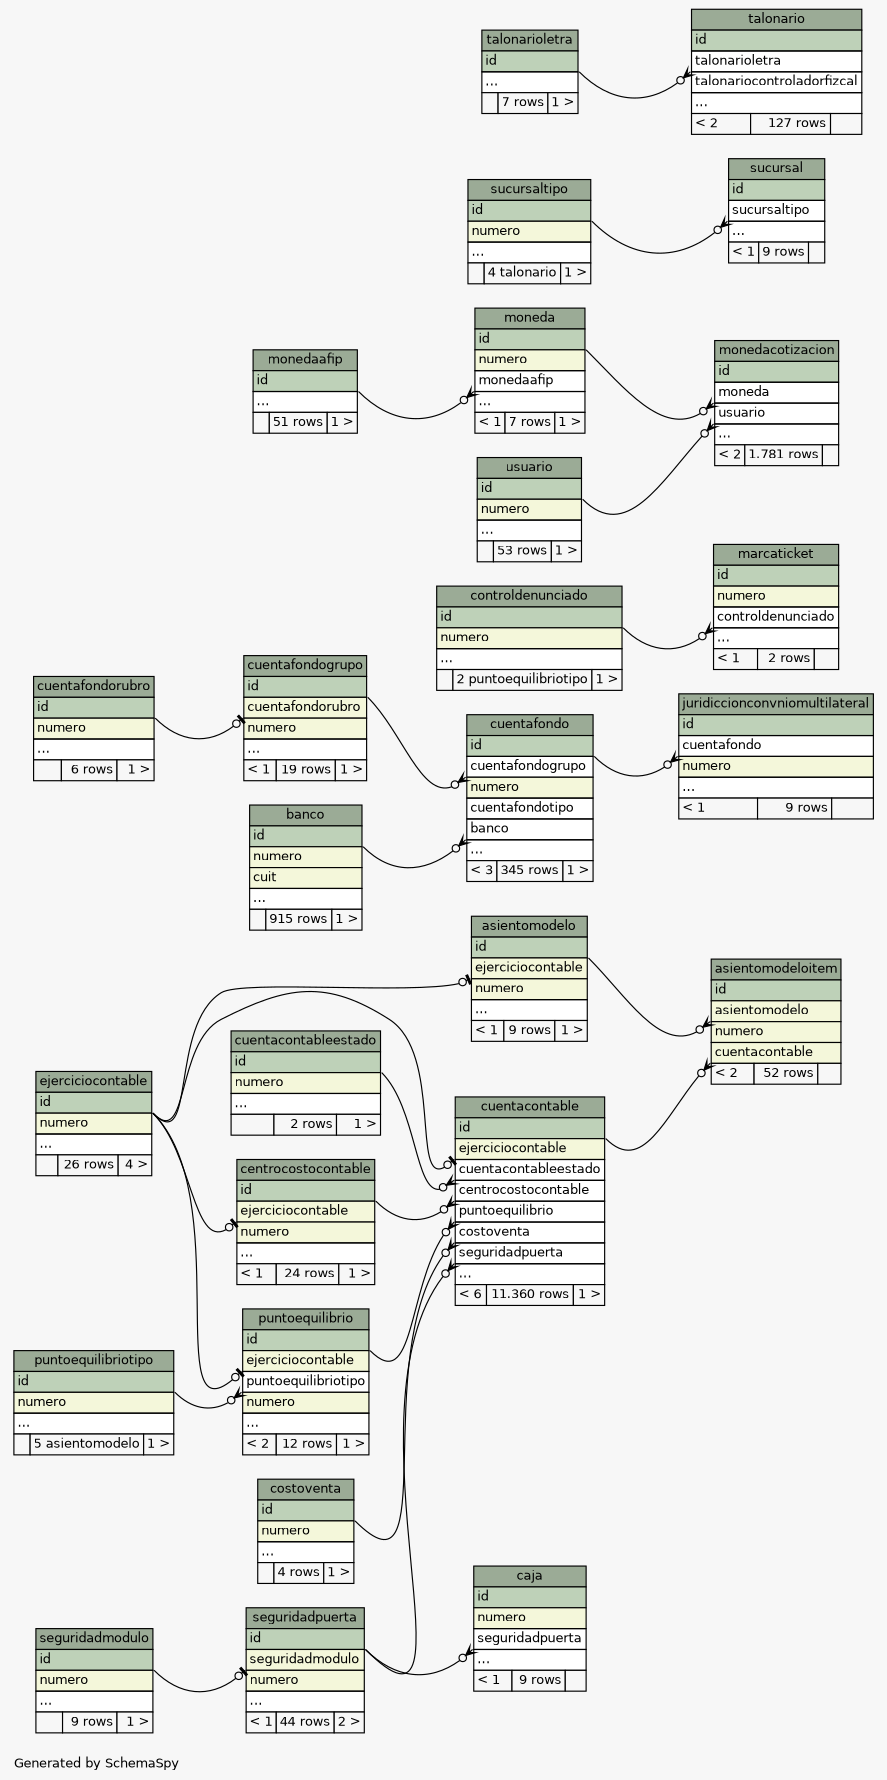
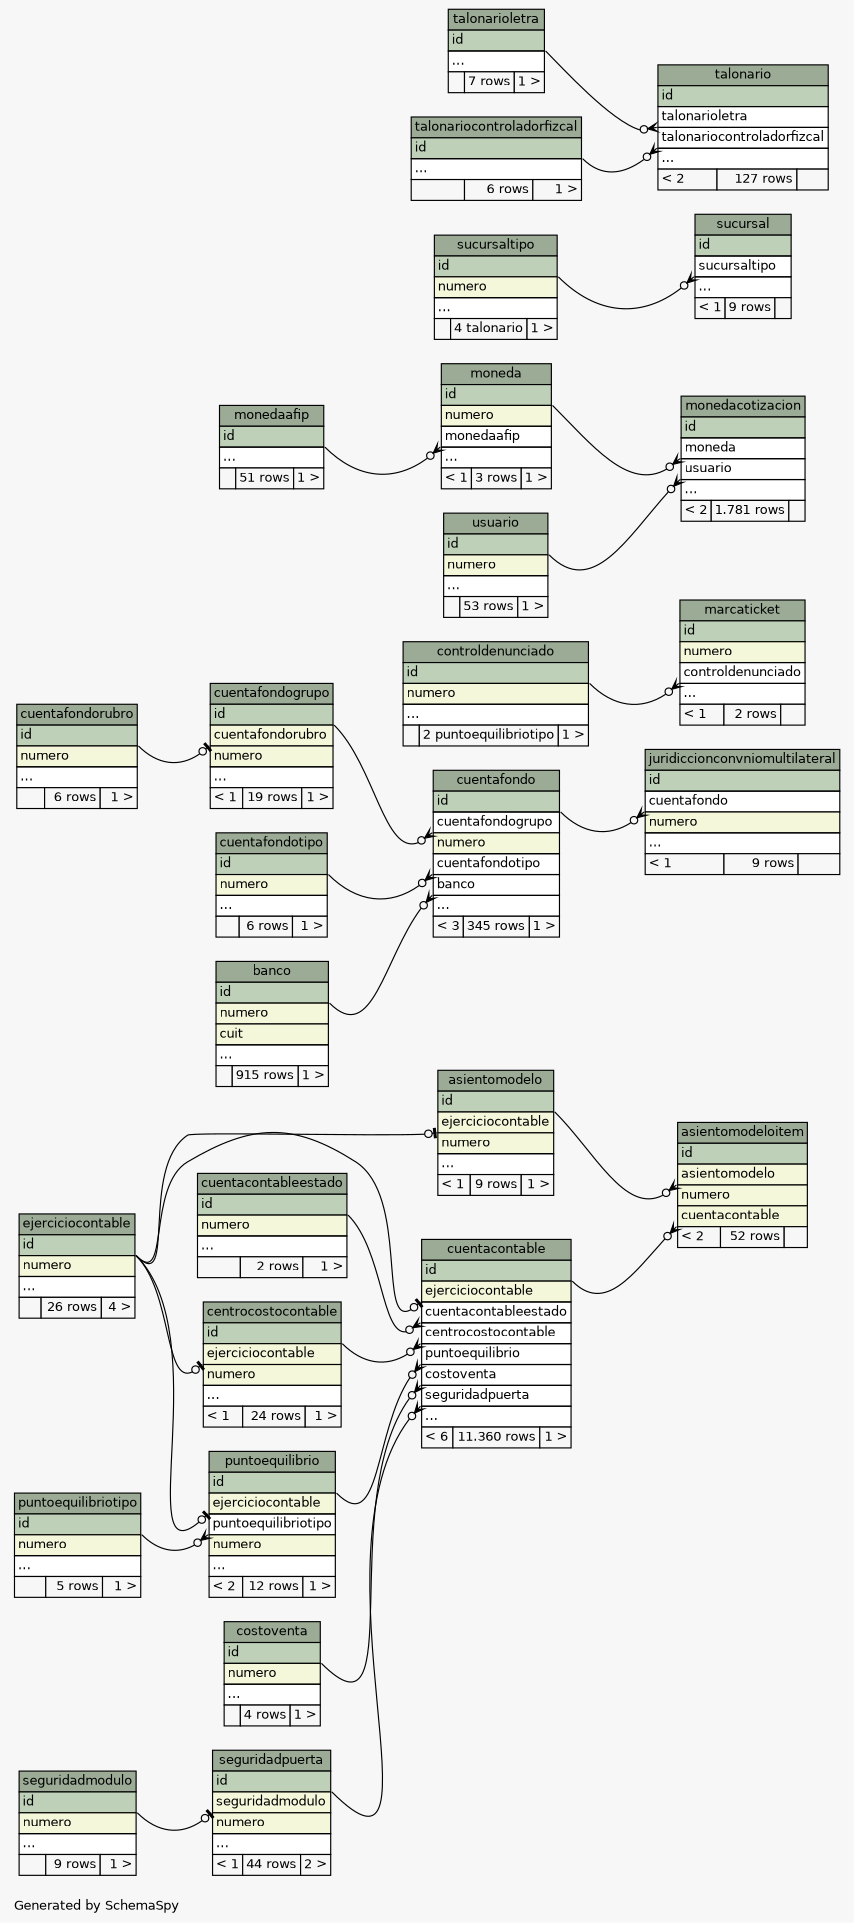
node "talonariocontroladorfizcal": added
node "moneda": text "7 rows" -> "3 rows"
node "cuentafondotipo": added
node "puntoequilibriotipo": text "5 asientomodelo" -> "5 rows"
node "caja": removed
